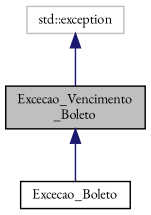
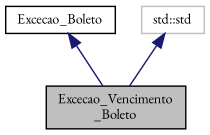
node "std::exception": label "std::exception" -> "std::std"
edge "Excecao_Boleto" -> "Excecao_Vencimento _Boleto": reversed
